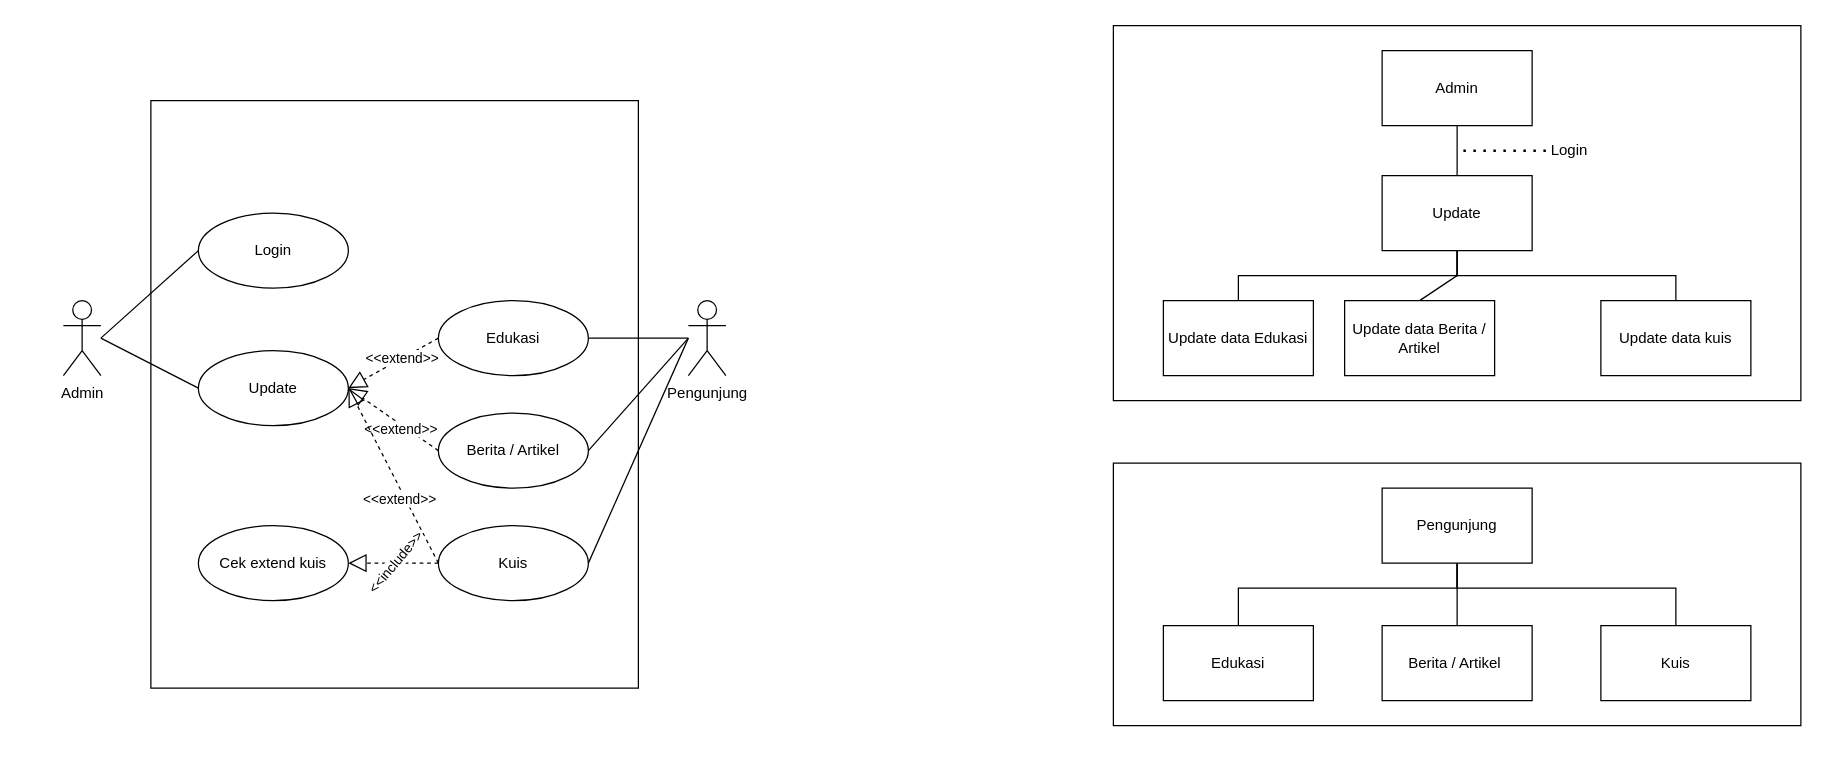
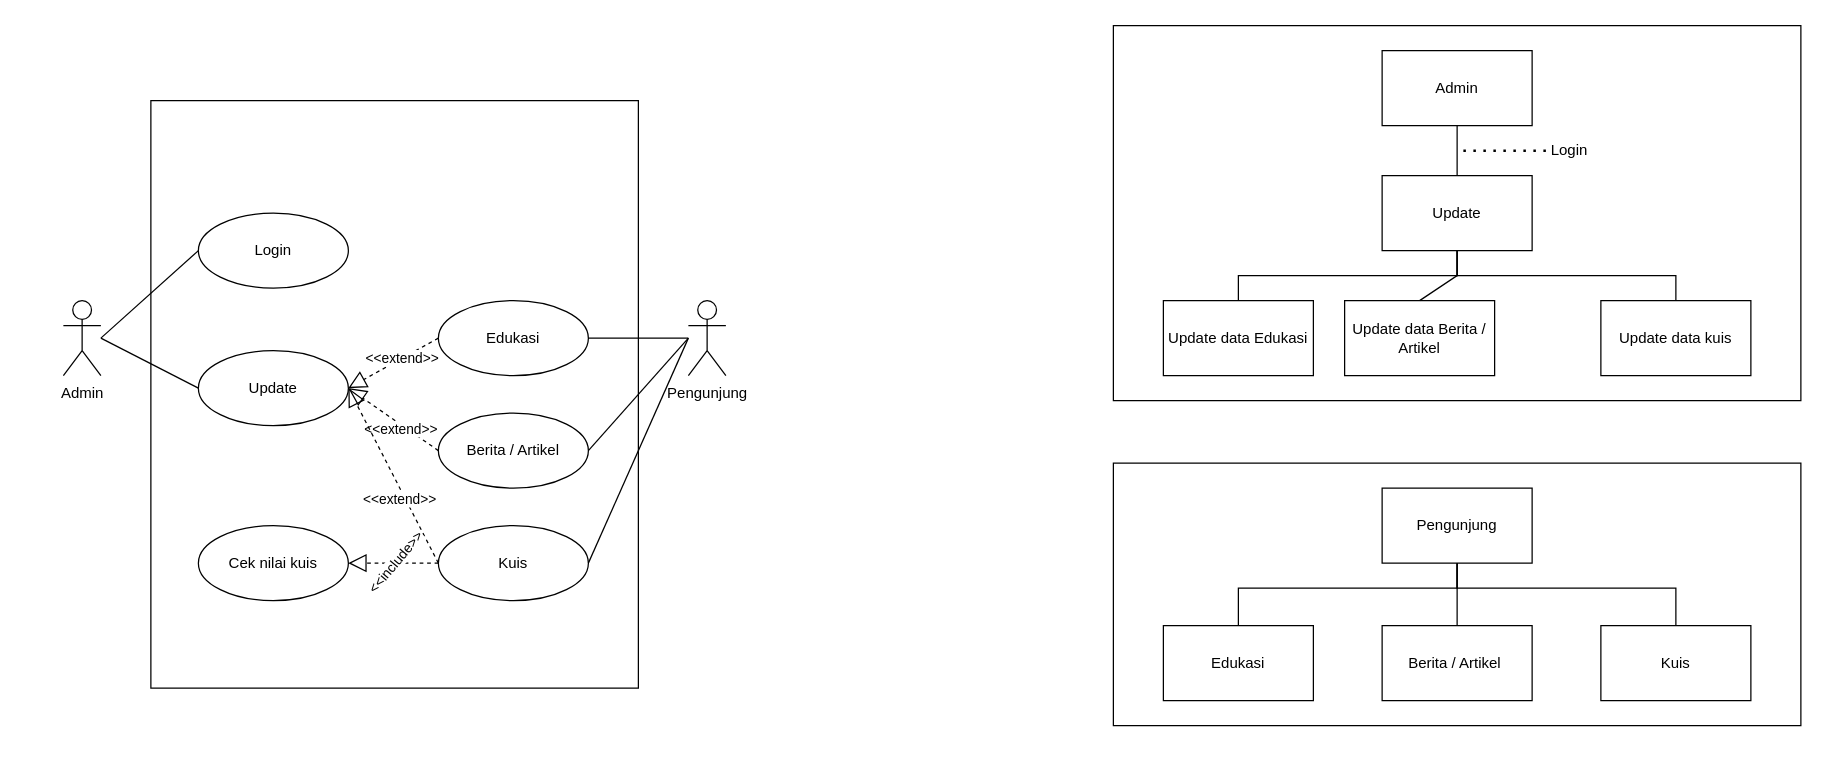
node "Cek extend kuis": label "Cek extend kuis" -> "Cek nilai kuis"
